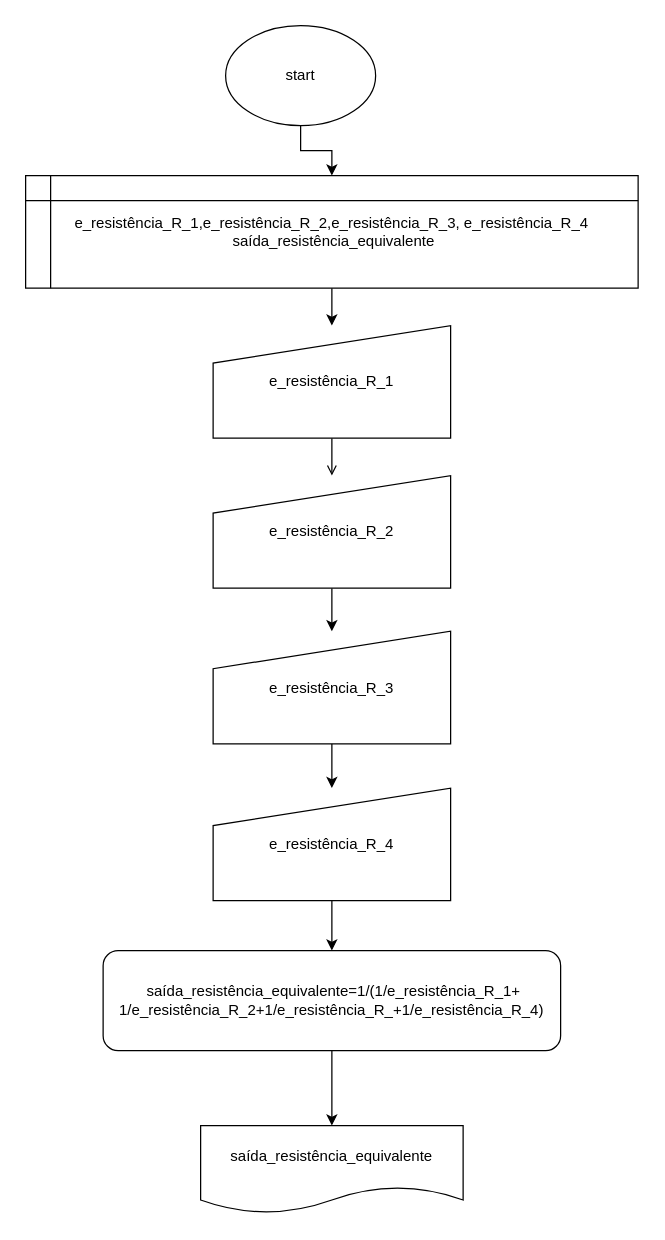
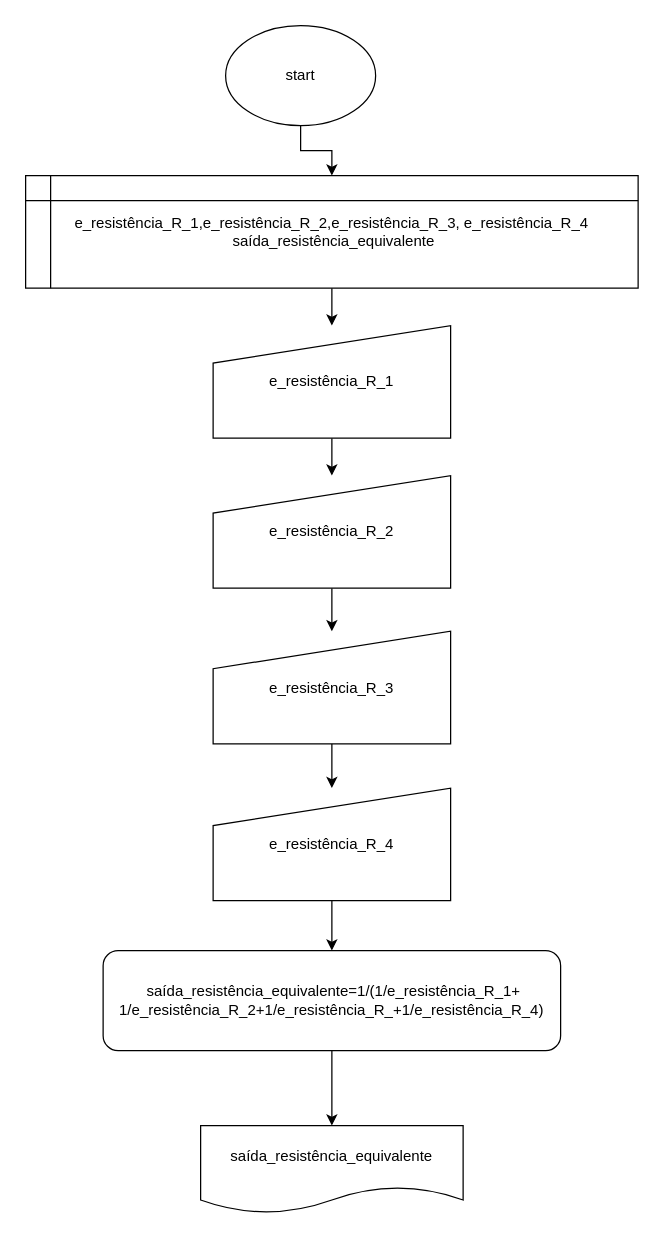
edge "e_resistência_R_1" -> "e_resistência_R_2": arrowhead open -> classic
